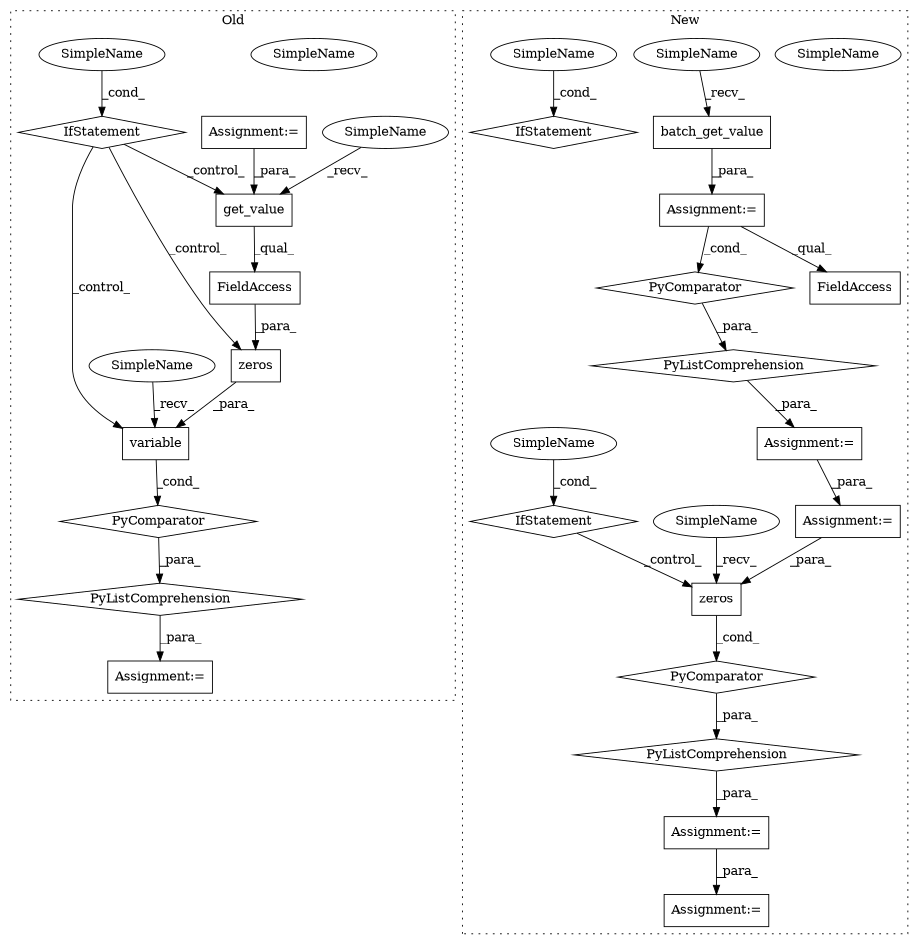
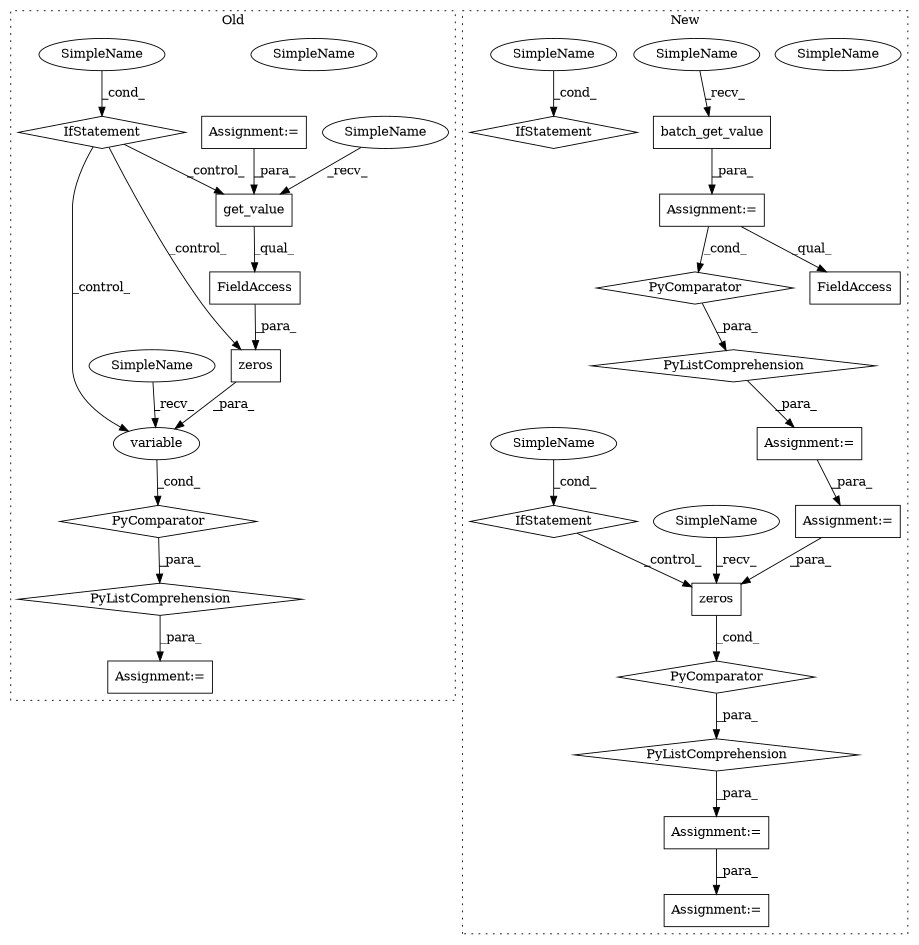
node "variable": shape box -> ellipse
